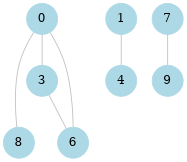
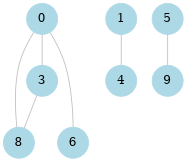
node "7": label "7" -> "5"
edge "3" -- "6": now "3" -- "8"
